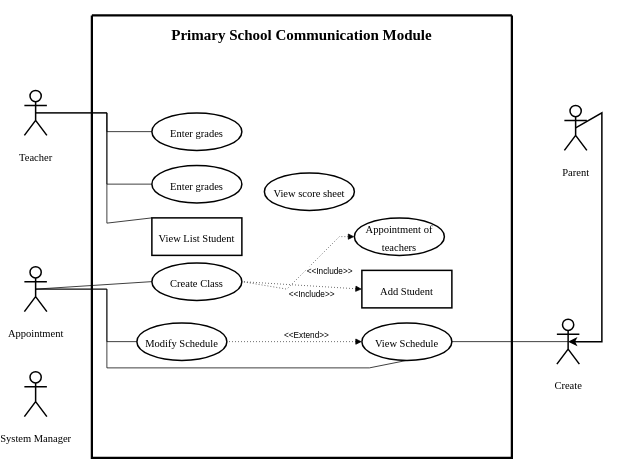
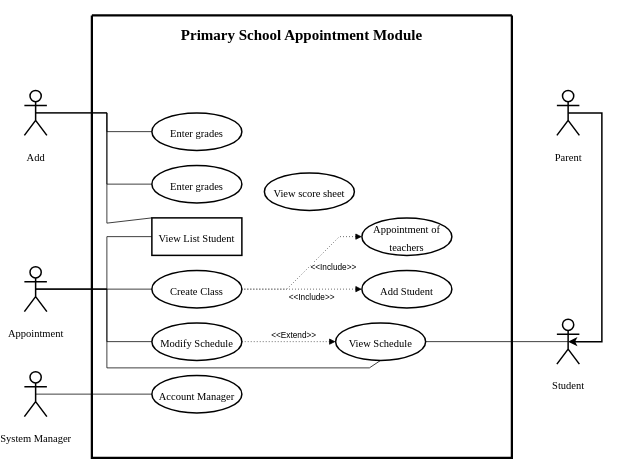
node "Primary School Communication Module": label "Primary School Communication Module" -> "Primary School Appointment Module"
node "Parent": moved (576, 128) -> (568, 113)
node "Teacher": label "Teacher" -> "Add"
node "Appointment of teachers": moved (399, 237) -> (407, 237)
edge "View List Student" -- "Appointment": added
node "Create Class": moved (197, 282) -> (197, 289)
node "Add Student": shape rectangle -> ellipse
node "Modify Schedule": moved (182, 342) -> (197, 342)
node "View Schedule": moved (407, 342) -> (381, 342)
node "Create": label "Create" -> "Student"
edge "System Manager" -- "Account Manager": added
node "Account Manager": added
